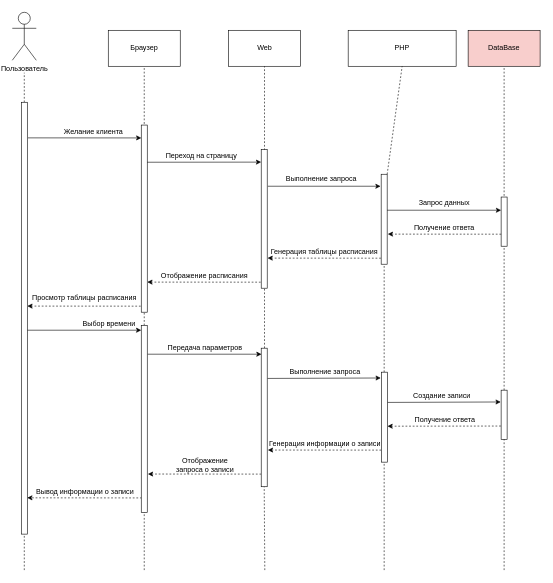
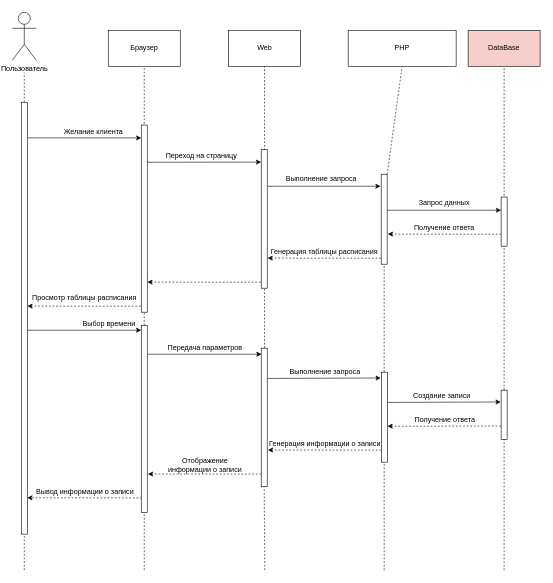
node "Отображение расписания": removed
node "Отображение запроса о записи": label "Отображение запроса о записи" -> "Отображение информации о записи"
